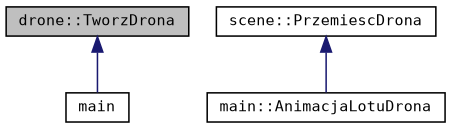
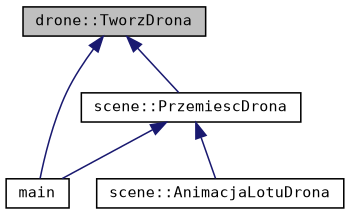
edge "scene::PrzemiescDrona" -> "drone::TworzDrona": added
node "main::AnimacjaLotuDrona": label "main::AnimacjaLotuDrona" -> "scene::AnimacjaLotuDrona"
edge "main" -> "scene::PrzemiescDrona": added
